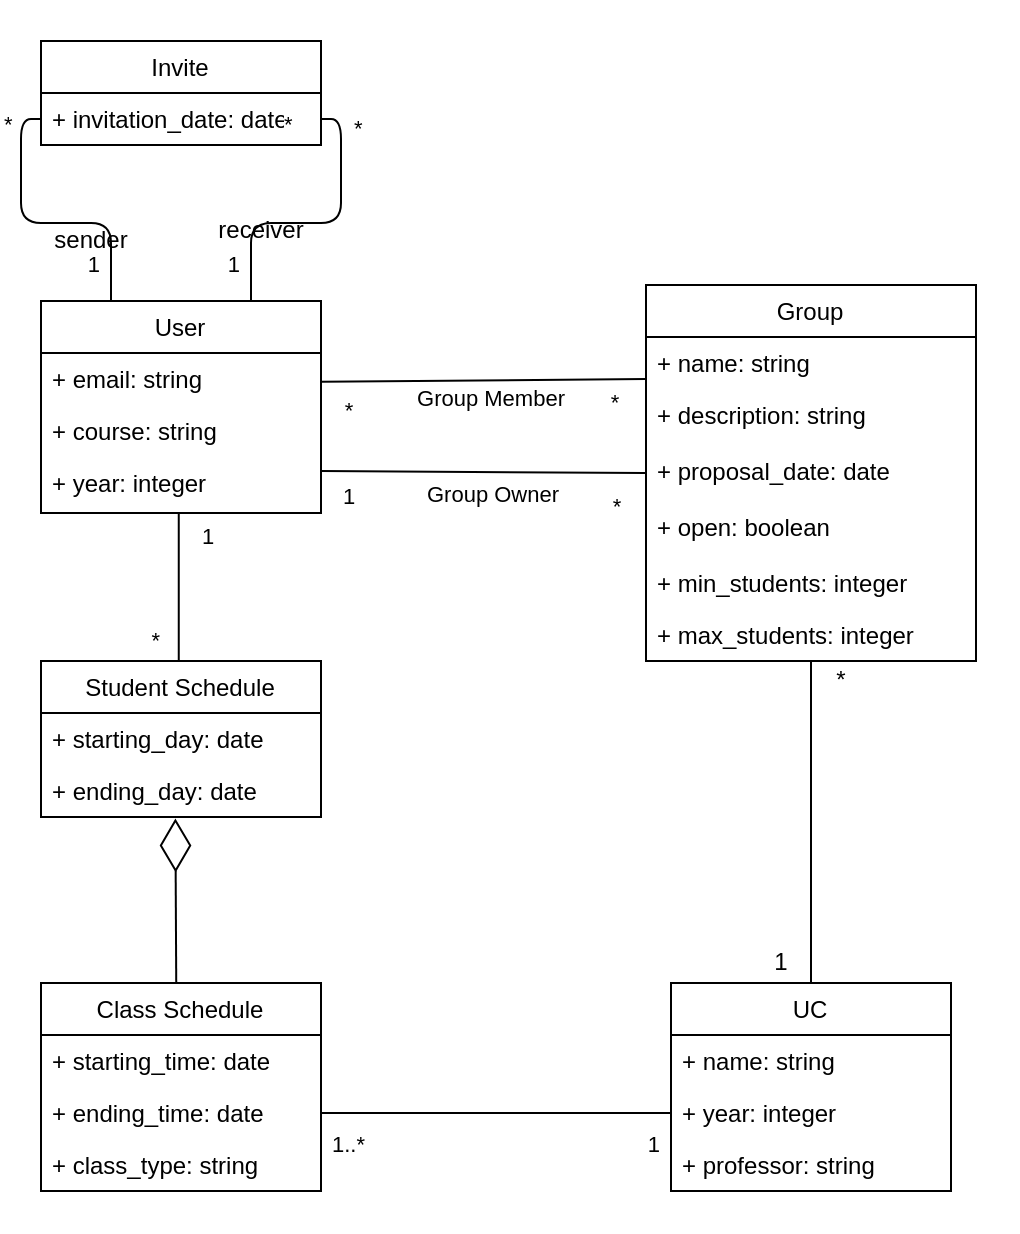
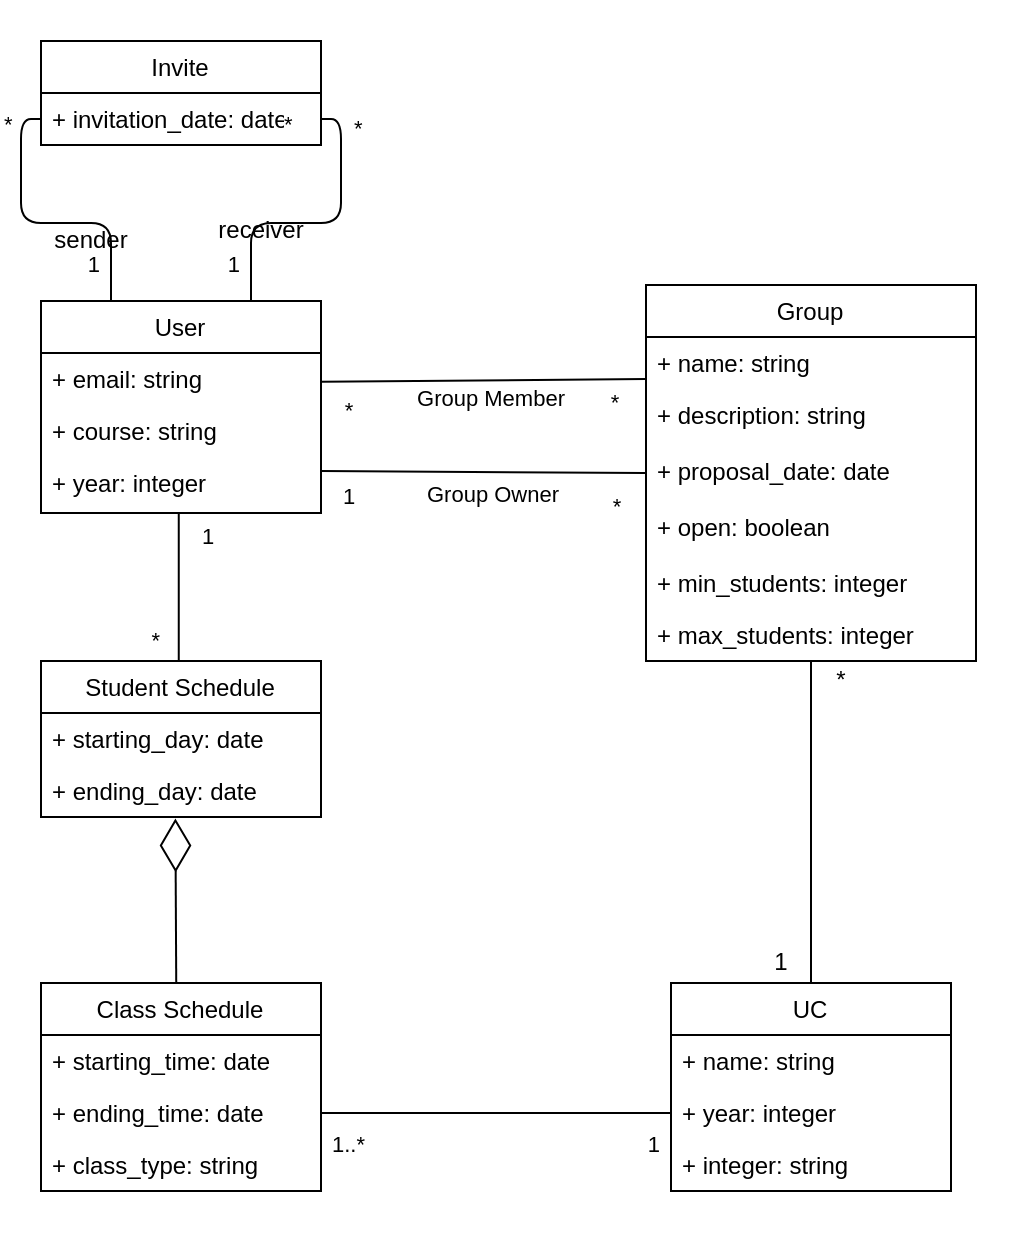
node "+ professor: string": label "+ professor: string" -> "+ integer: string"
